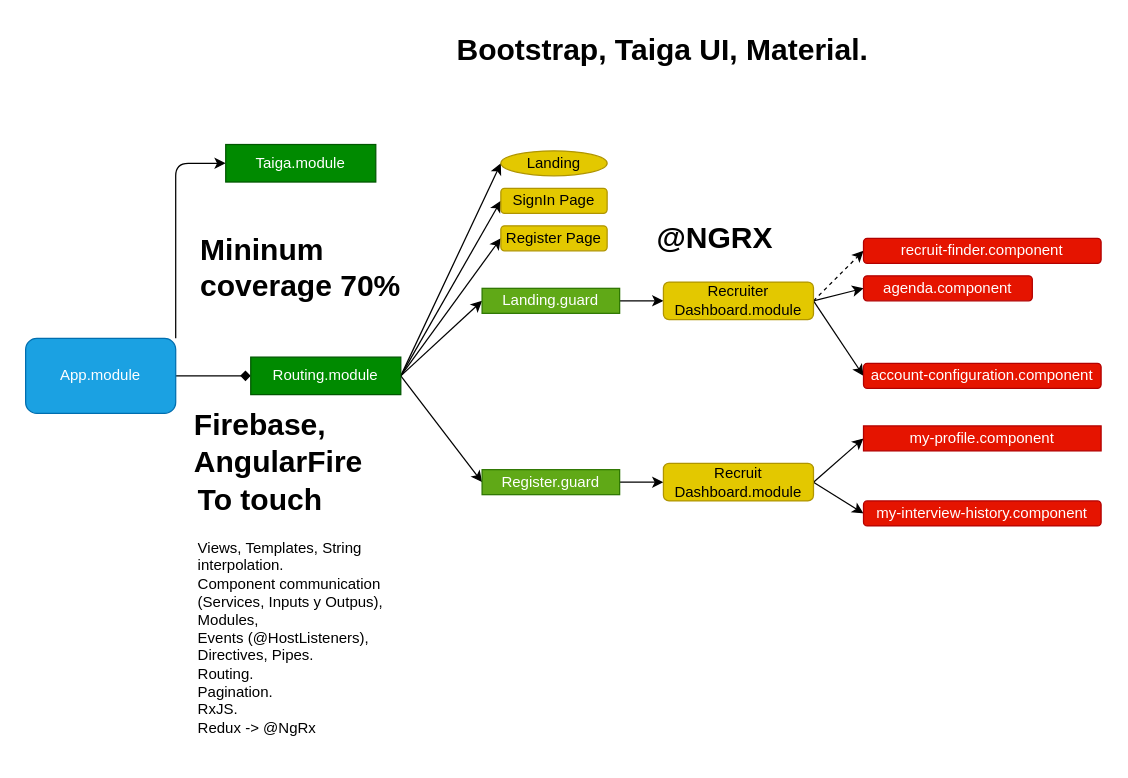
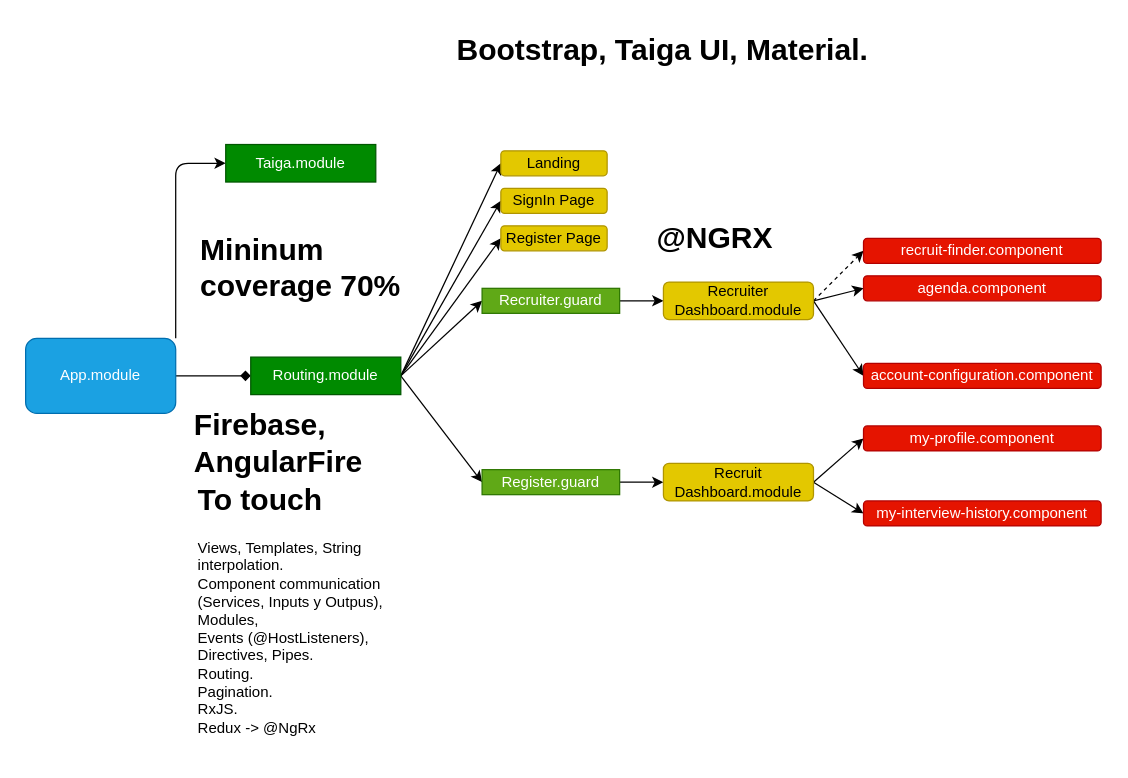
node "Landing": shape ellipse -> rounded rectangle
node "agenda.component": size 169x25 -> 238x25
node "Landing.guard": label "Landing.guard" -> "Recruiter.guard"
node "my-profile.component": shape rectangle -> rounded rectangle
